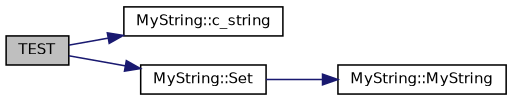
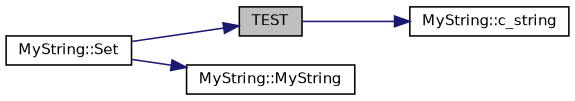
edge "TEST" -> "MyString::Set": reversed
